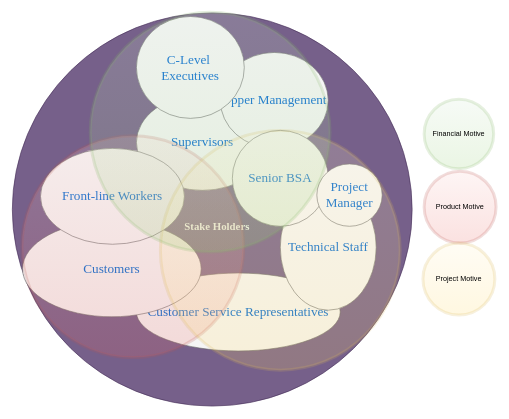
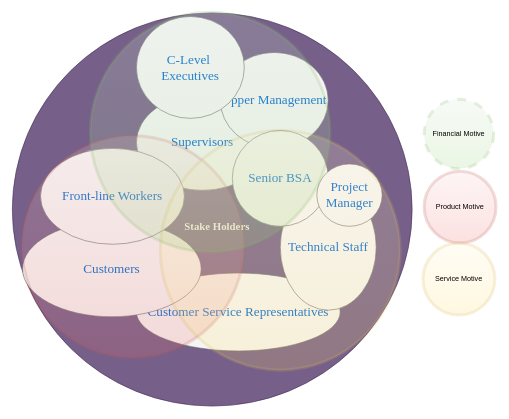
node "Financial Motive": style solid -> dashed
node "Project Motive": label "Project Motive" -> "Service Motive"
